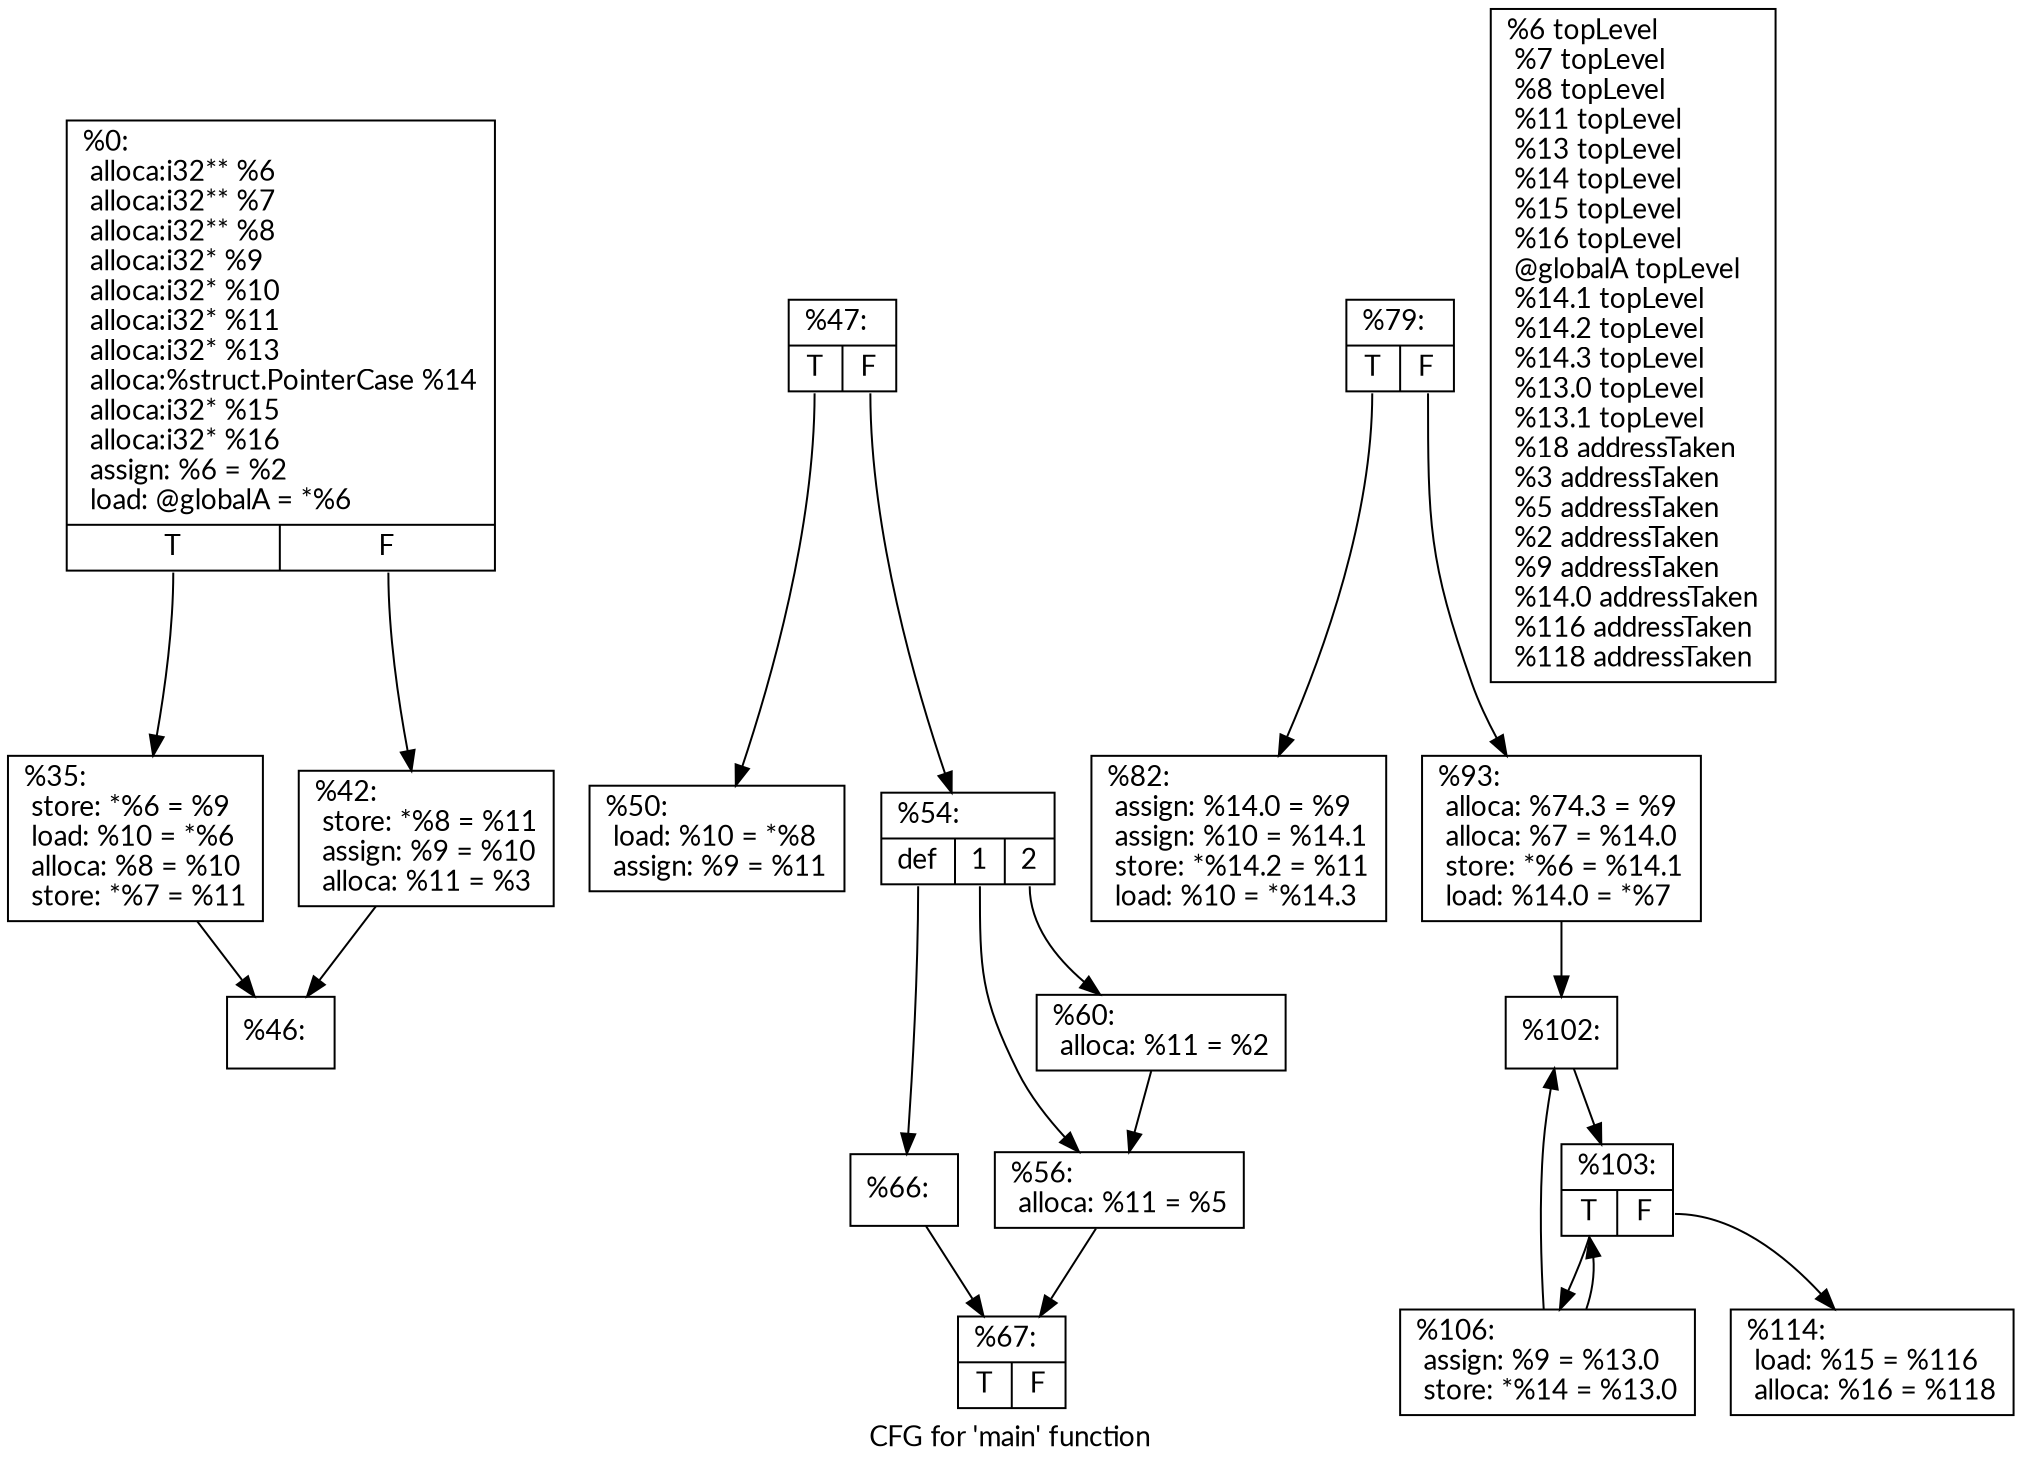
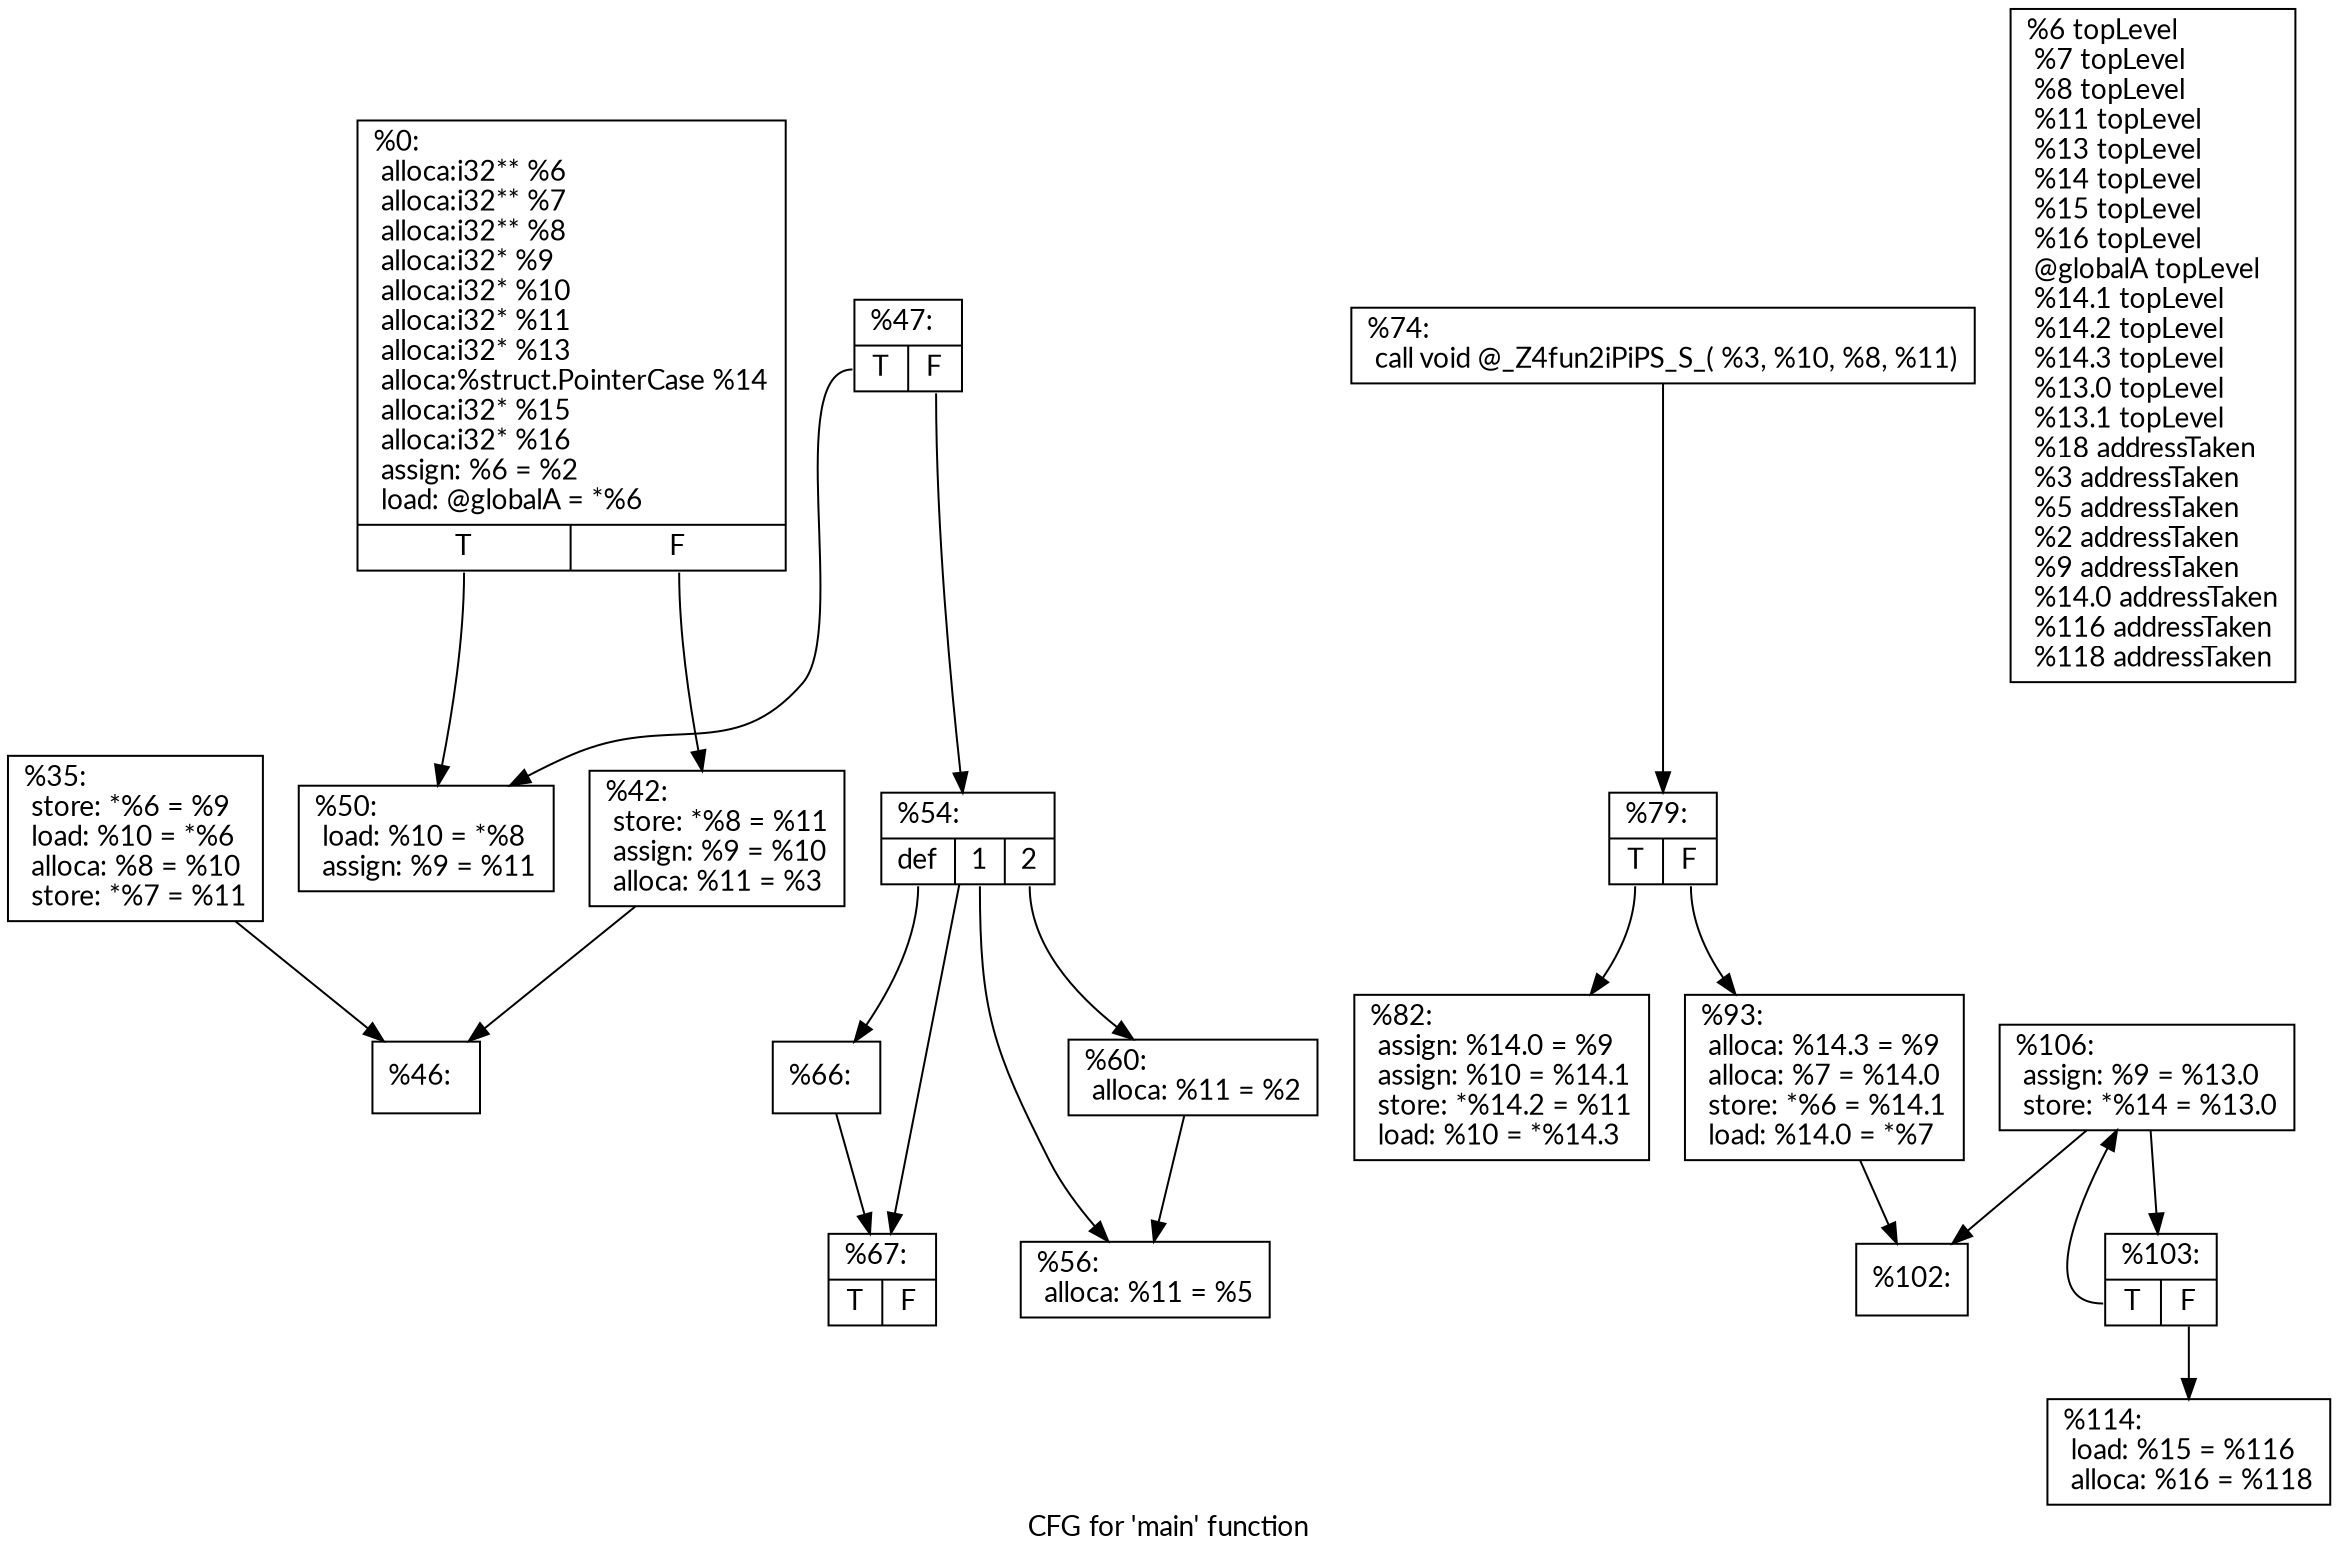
node "%74:": added
edge "%0:" -> "%35:": now "%0:" -> "%50:"
node "%93:": text "alloca: %74.3 = %9" -> "alloca: %14.3 = %9"
edge "%102:" -> "%103:": removed
edge "%56:" -> "%67:": now "%54:" -> "%67:"
